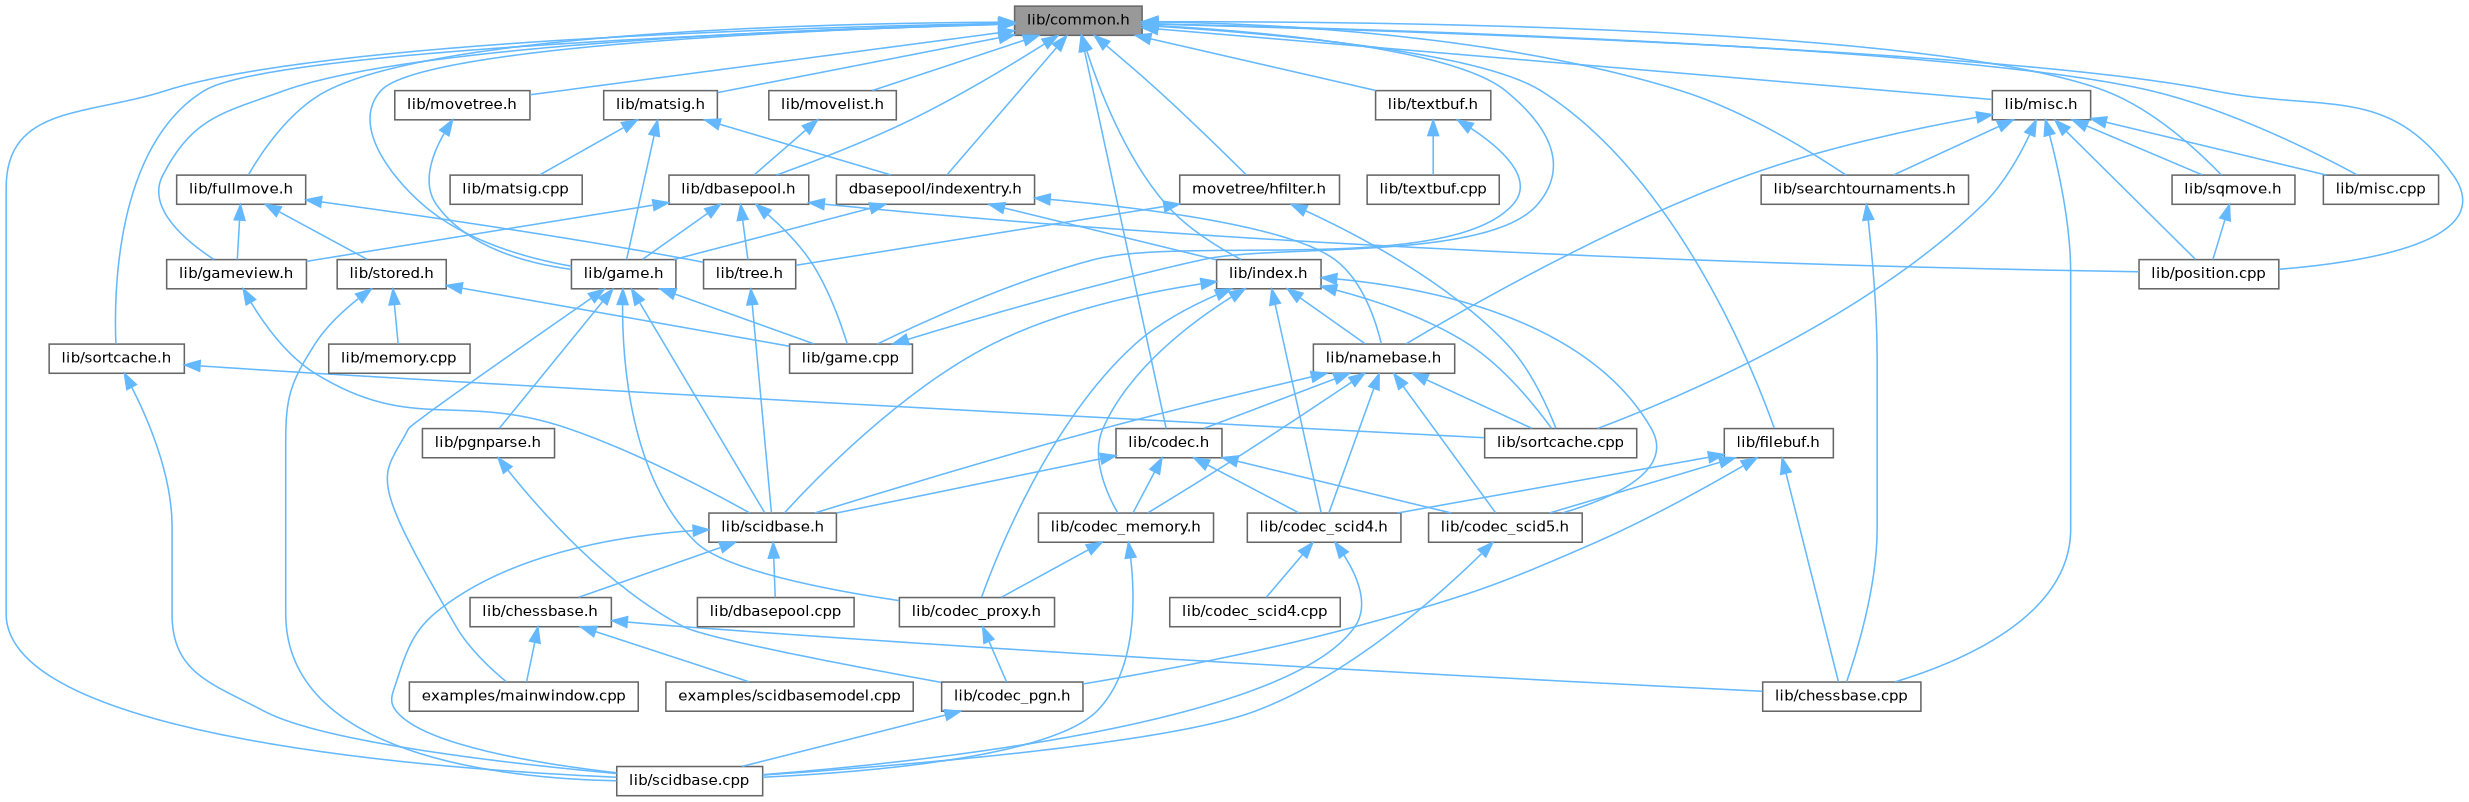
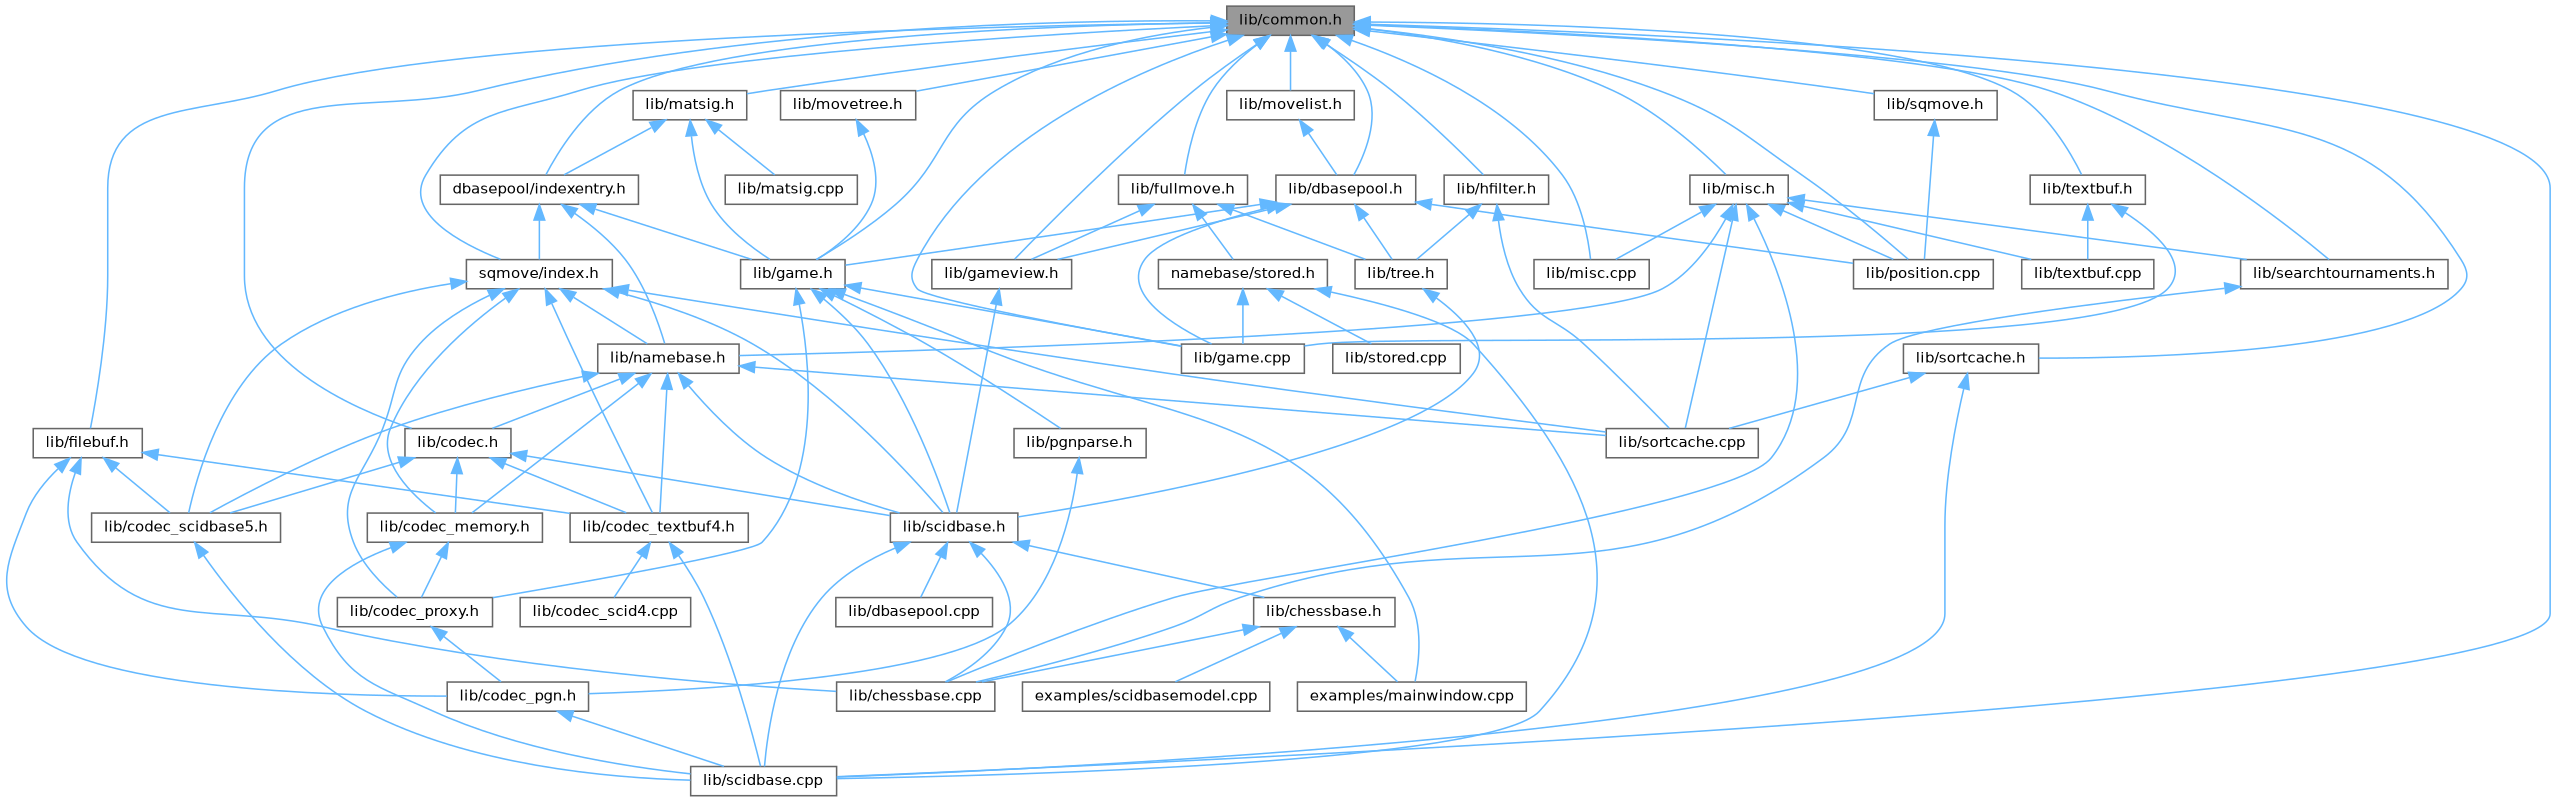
edge "lib/sqmove.h" -> "lib/misc.h": now "lib/textbuf.cpp" -> "lib/misc.h"
node "movetree/hfilter.h": label "movetree/hfilter.h" -> "lib/hfilter.h"
edge "lib/common.h" -> "lib/game.cpp": reversed
node "lib/stored.h": label "lib/stored.h" -> "namebase/stored.h"
node "lib/index.h": label "lib/index.h" -> "sqmove/index.h"
node "lib/memory.cpp": label "lib/memory.cpp" -> "lib/stored.cpp"
node "lib/codec_scid4.h": label "lib/codec_scid4.h" -> "lib/codec_textbuf4.h"
node "lib/codec_scid5.h": label "lib/codec_scid5.h" -> "lib/codec_scidbase5.h"
edge "lib/chessbase.cpp" -> "lib/scidbase.h": added
